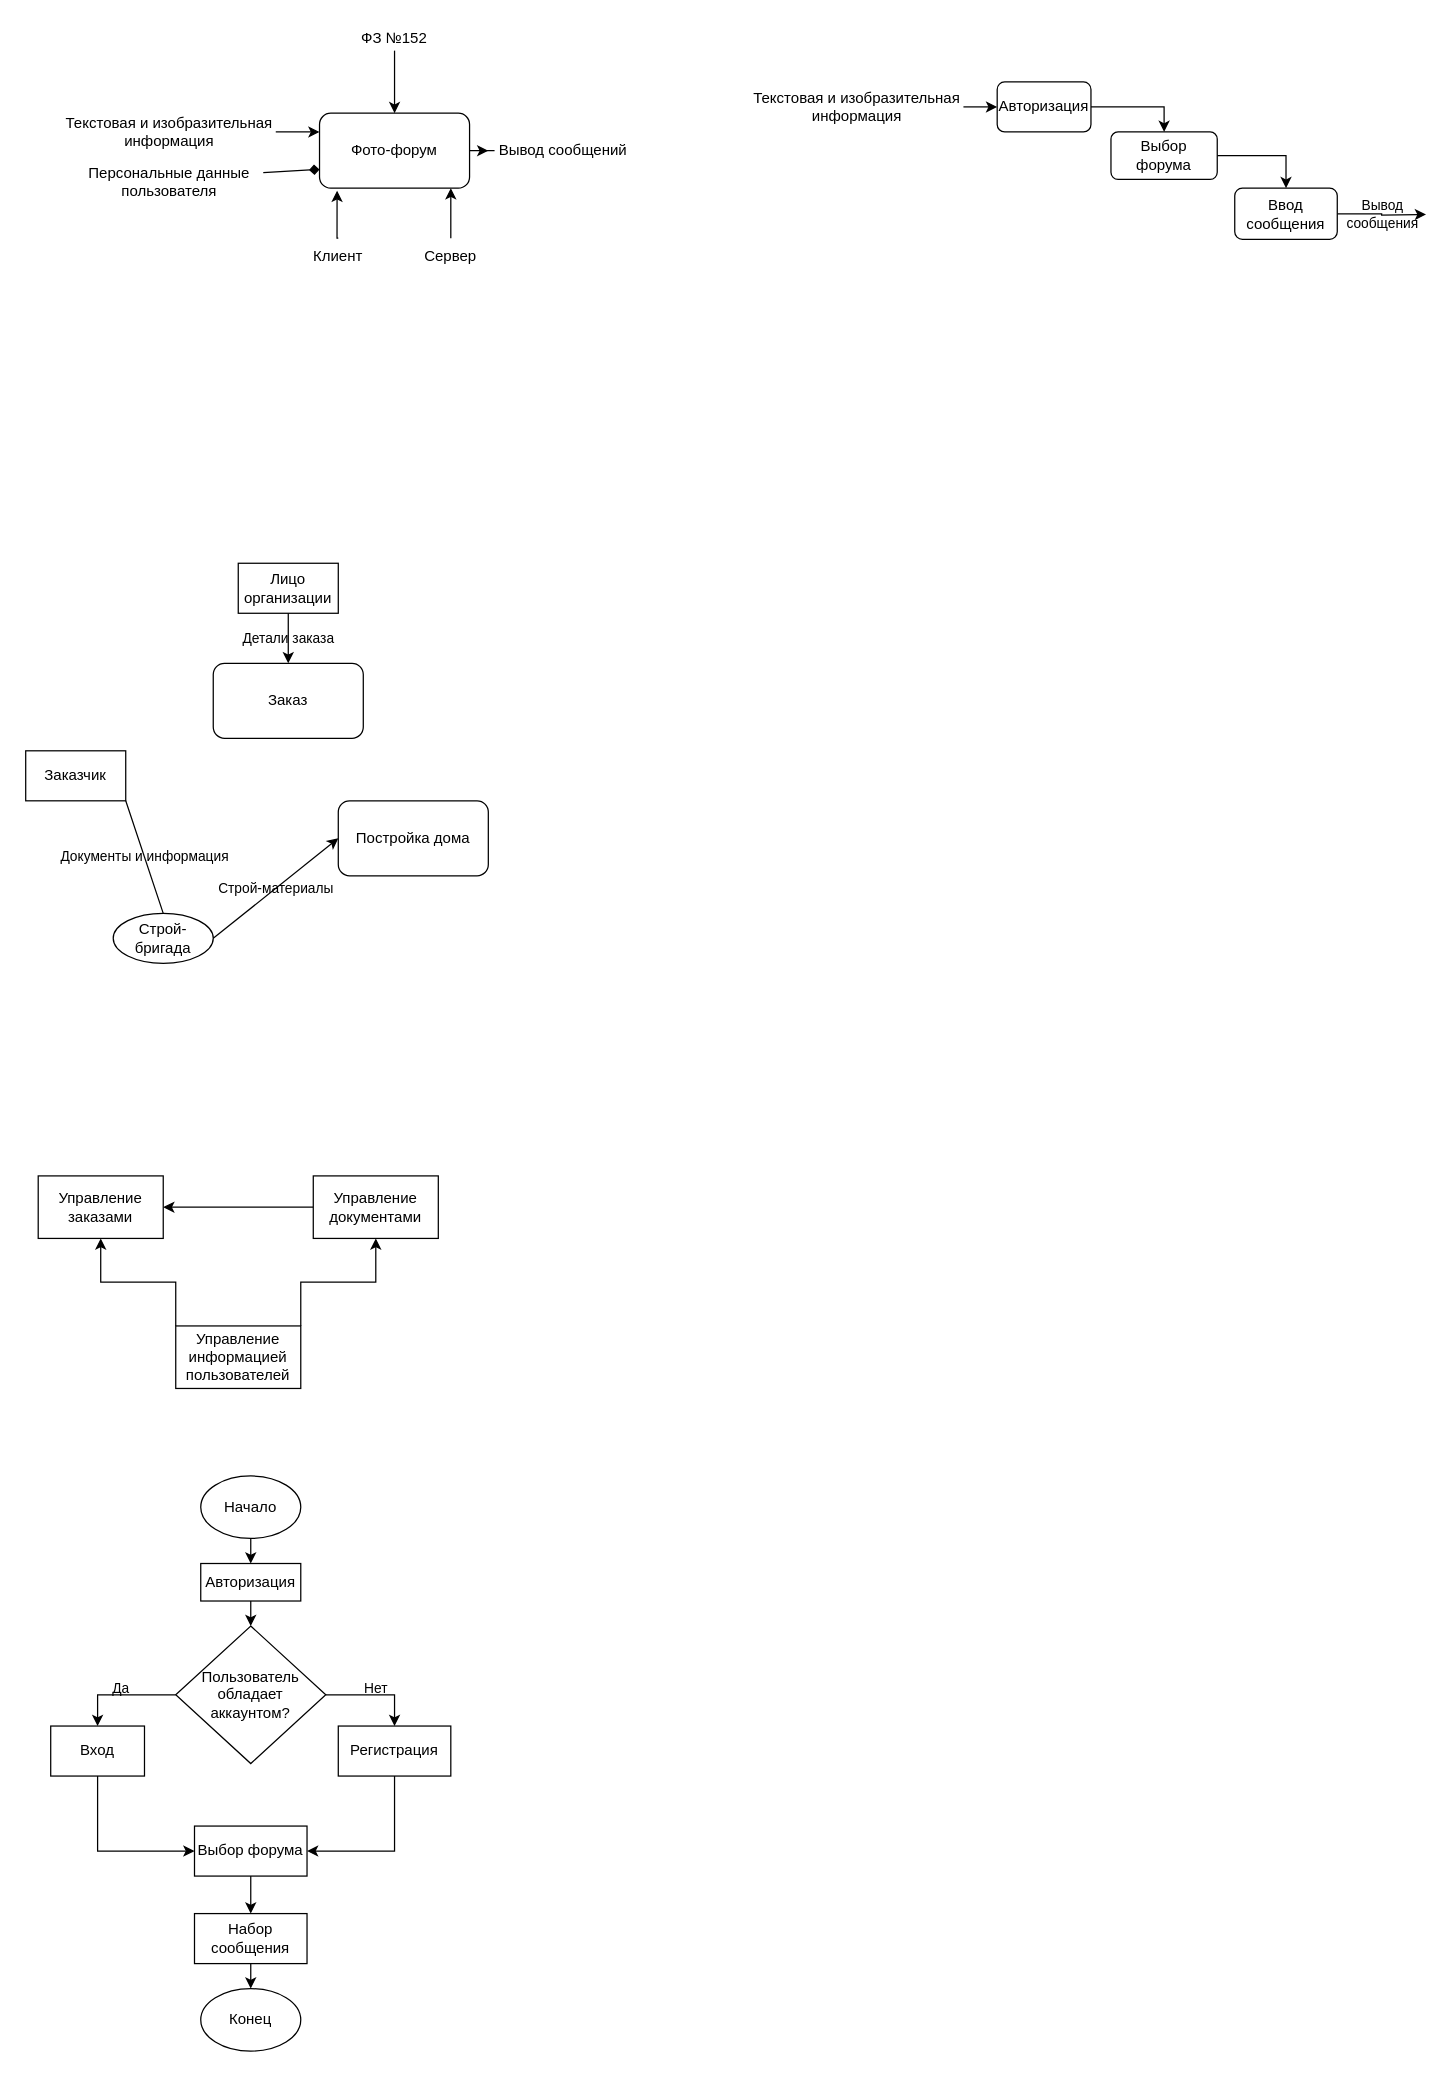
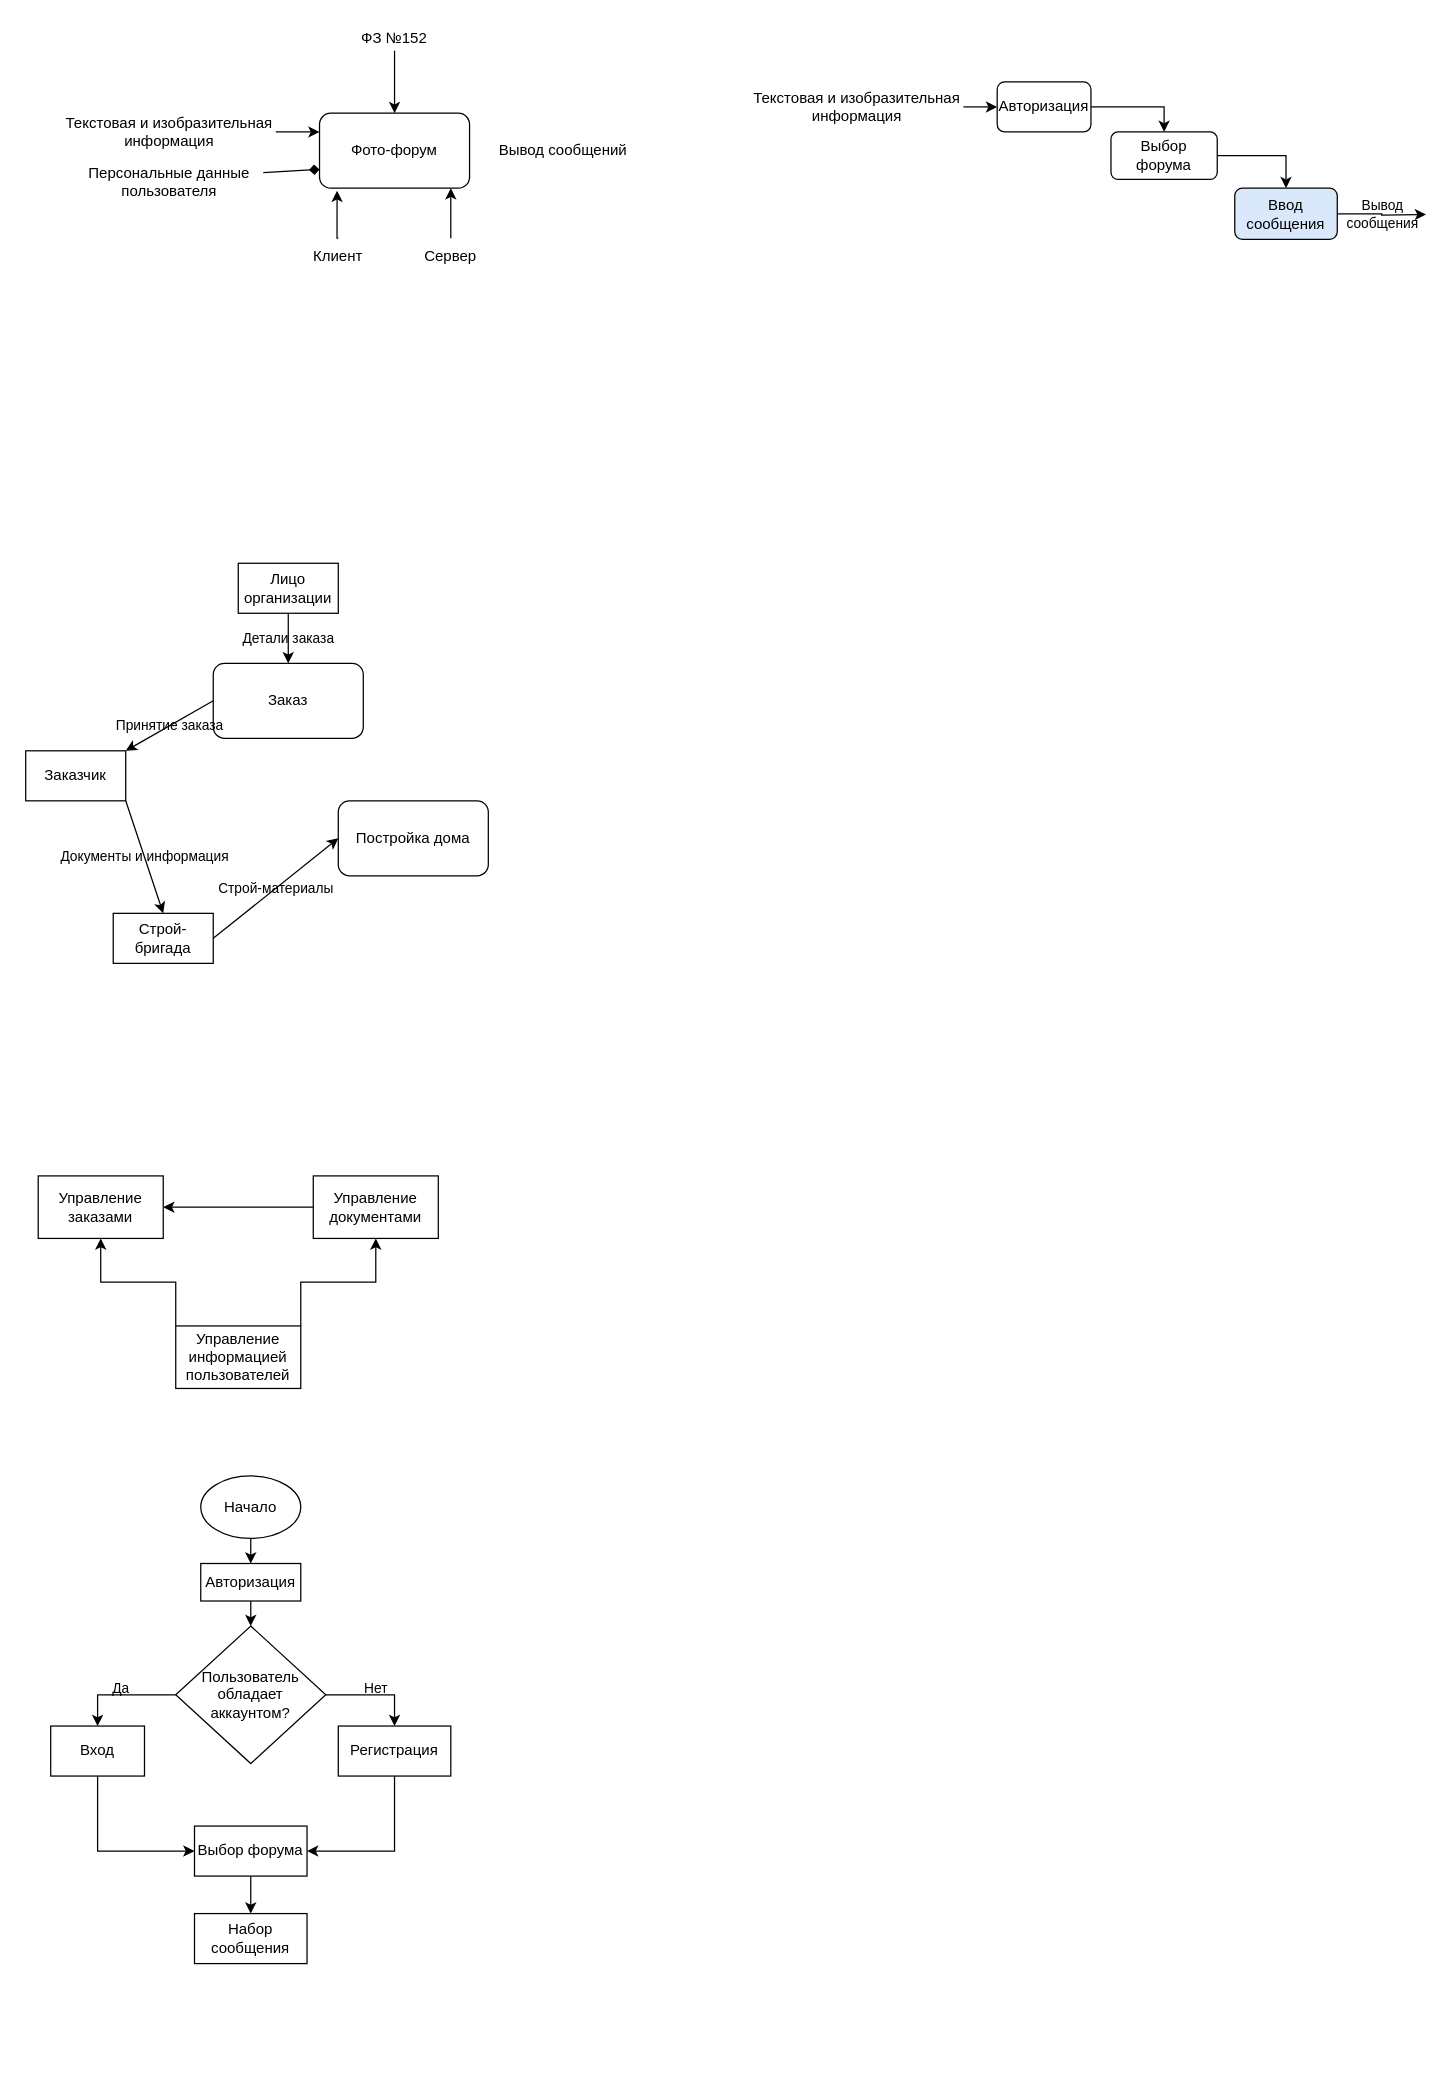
edge "Фото-форум" -> "Вывод сообщений": removed
node "Ввод сообщения": fillcolor #ffffff -> #dae8fc
edge "Заказ" -> "Заказчик": added, label "Принятие заказа"
edge "Заказчик" -- "Строй-бригада": arrowhead none -> classic
node "Строй-бригада": shape ellipse -> rectangle
edge "Набор сообщения" -> "Конец": removed
node "Конец": removed
